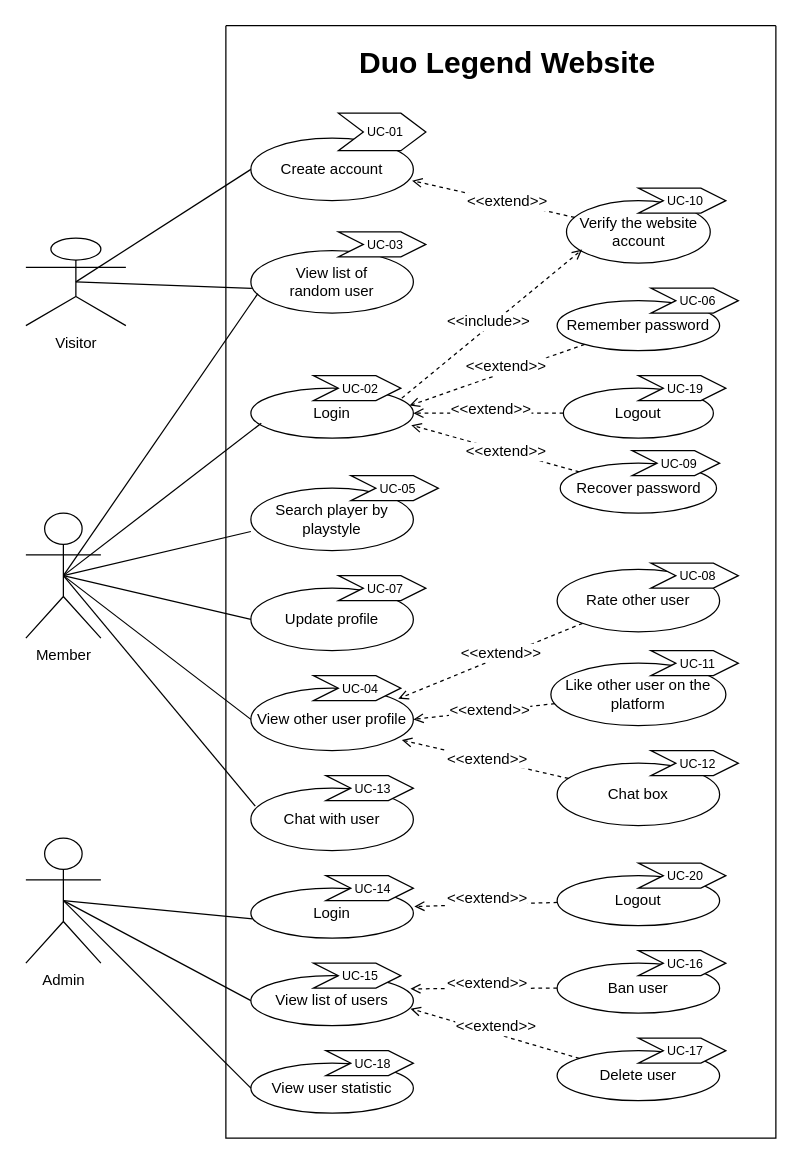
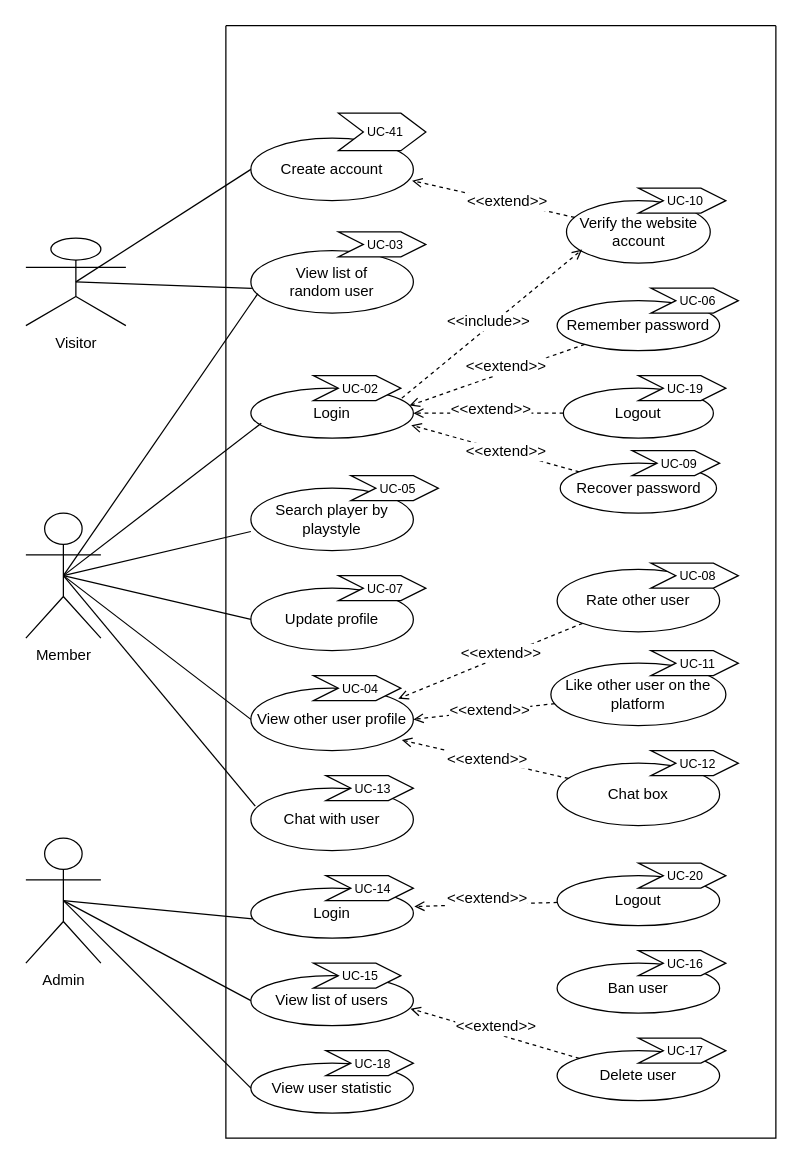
node "Duo Legend Website": removed
node "UC-01": label "UC-01" -> "UC-41"
edge "Ban user" -> "View list of users": removed, label "<<extend>>"
